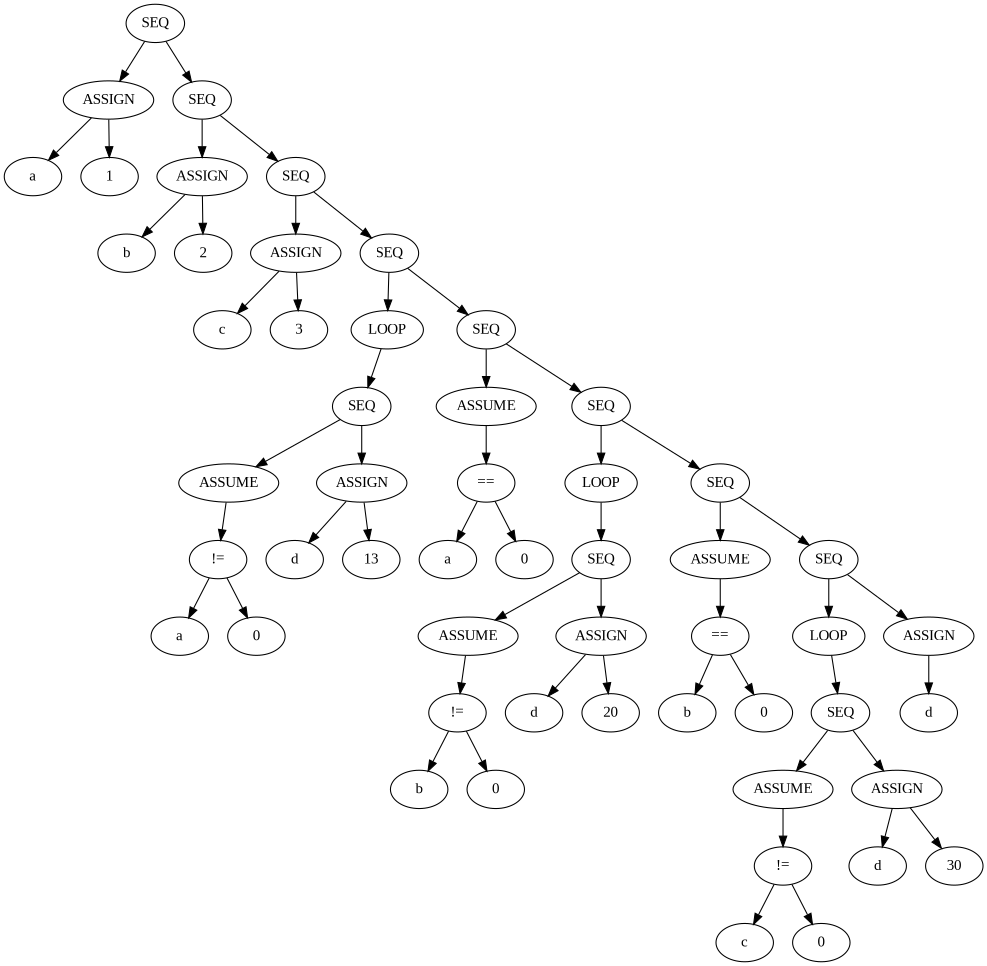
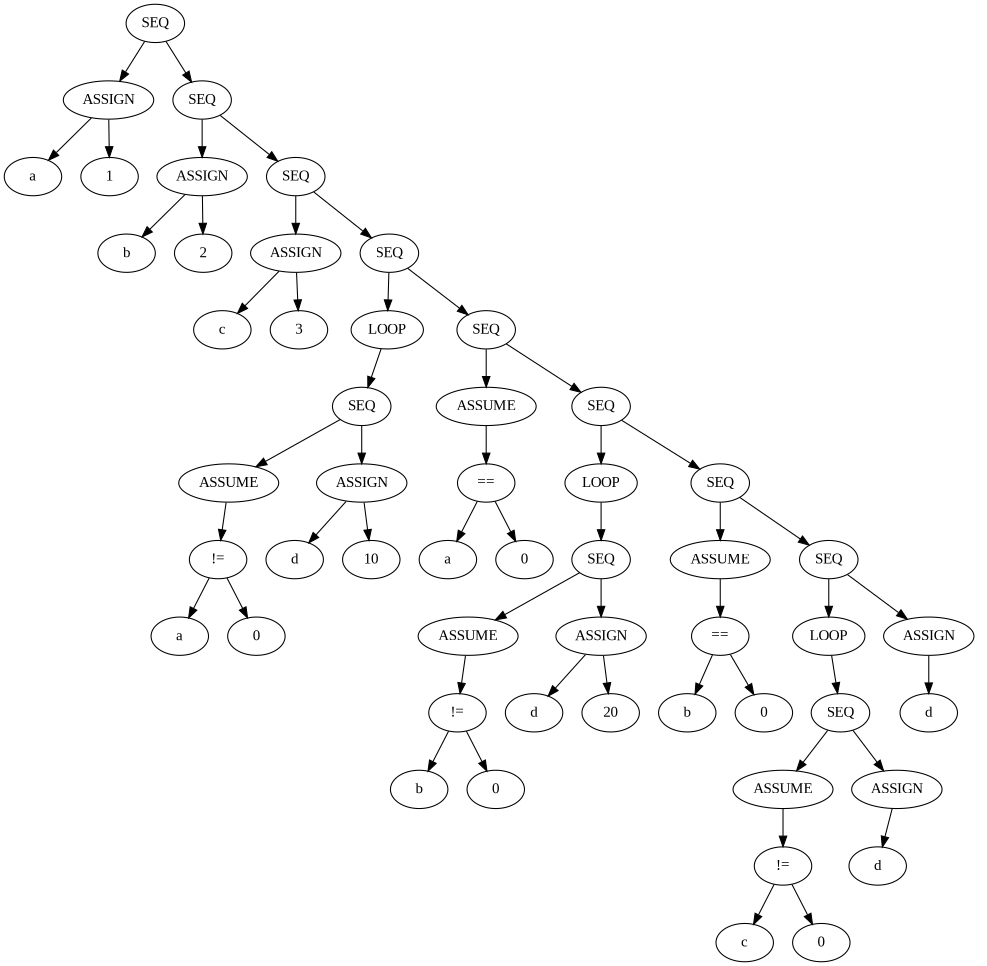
node "13": label "13" -> "10"
node "30": removed
